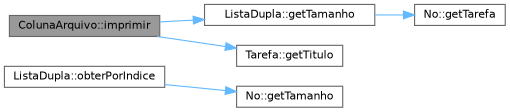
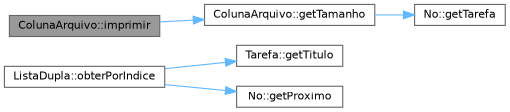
node "ListaDupla::getTamanho": label "ListaDupla::getTamanho" -> "ColunaArquivo::getTamanho"
edge "ColunaArquivo::imprimir" -> "Tarefa::getTitulo": now "ListaDupla::obterPorIndice" -> "Tarefa::getTitulo"
node "No::getTamanho": label "No::getTamanho" -> "No::getProximo"
